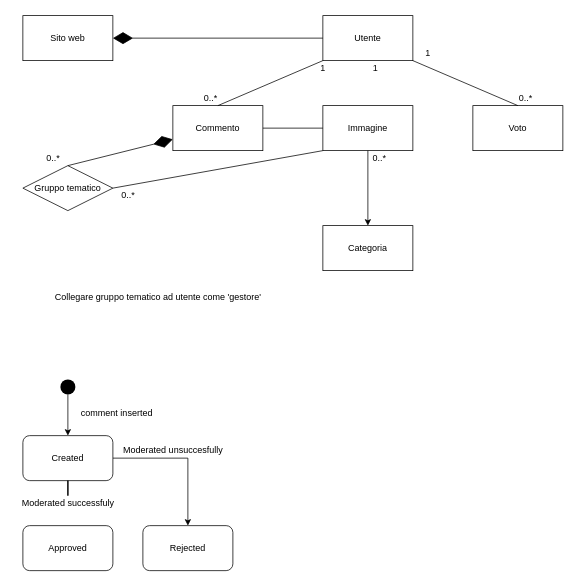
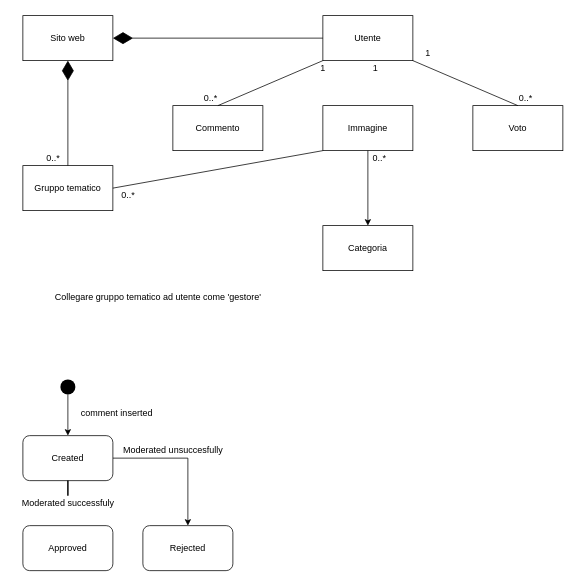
edge "Commento" -- "Immagine": removed
edge "Gruppo tematico" -> "Commento": now "Gruppo tematico" -> "Sito web"
node "Gruppo tematico": shape diamond -> rectangle
